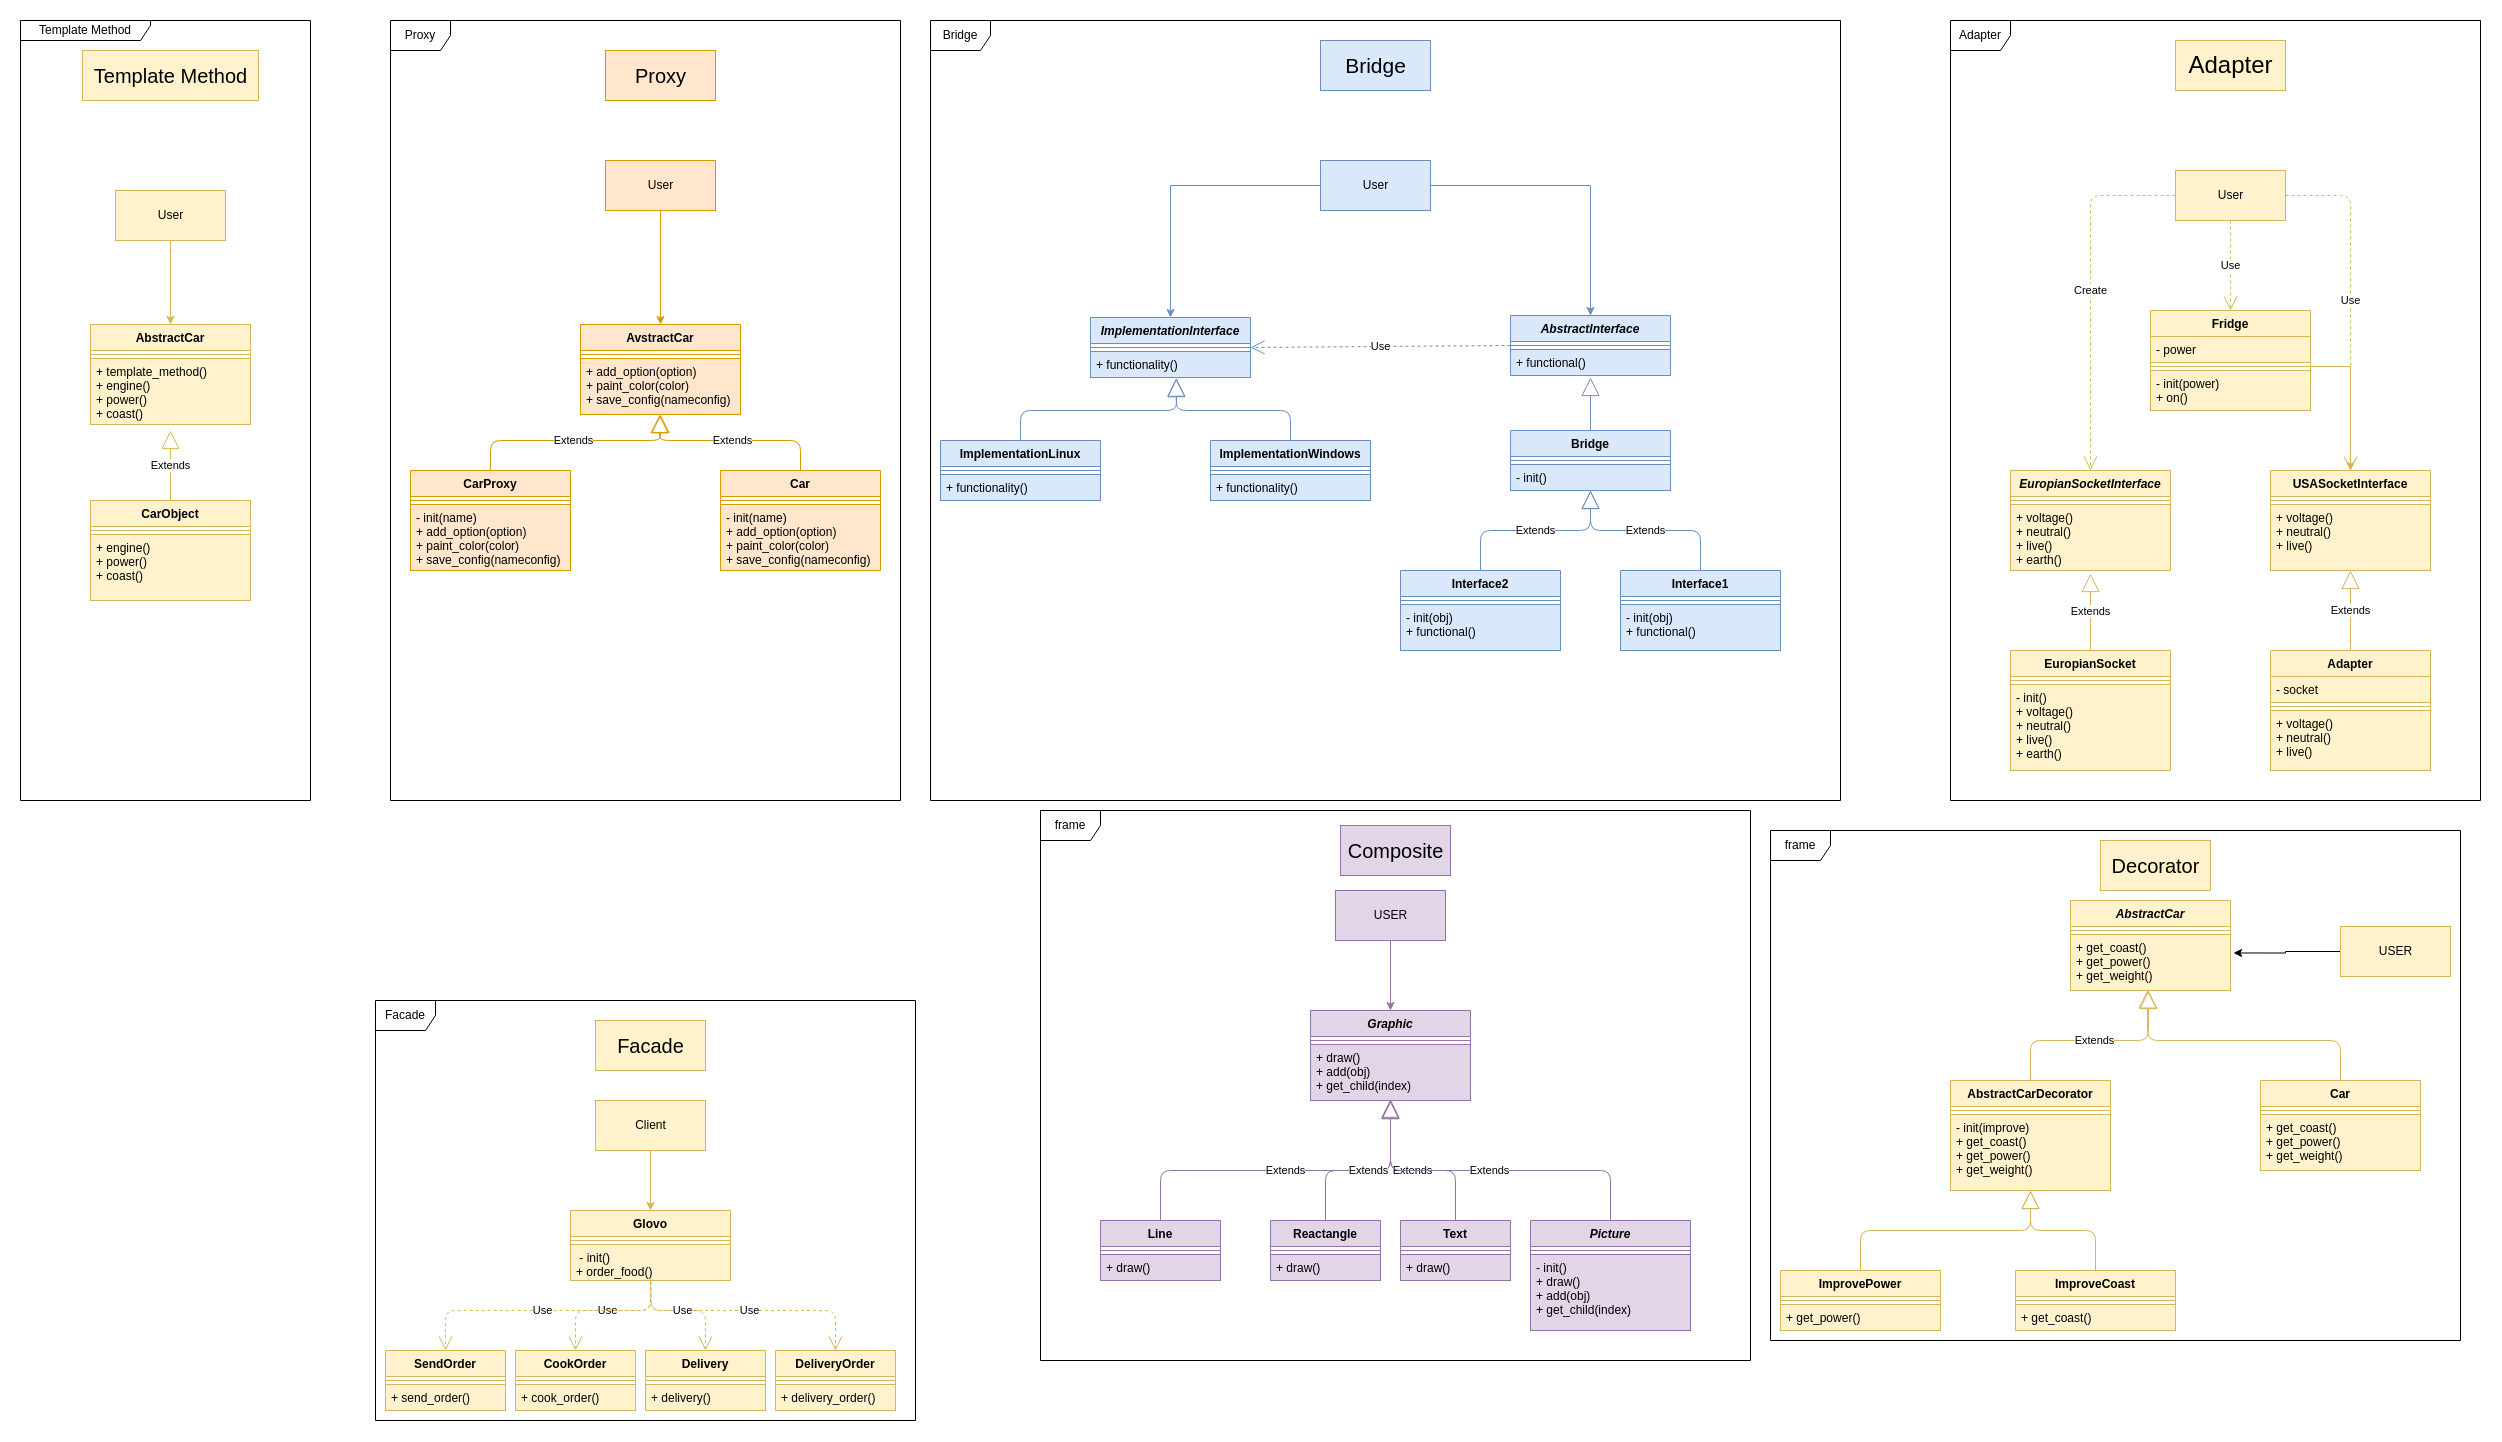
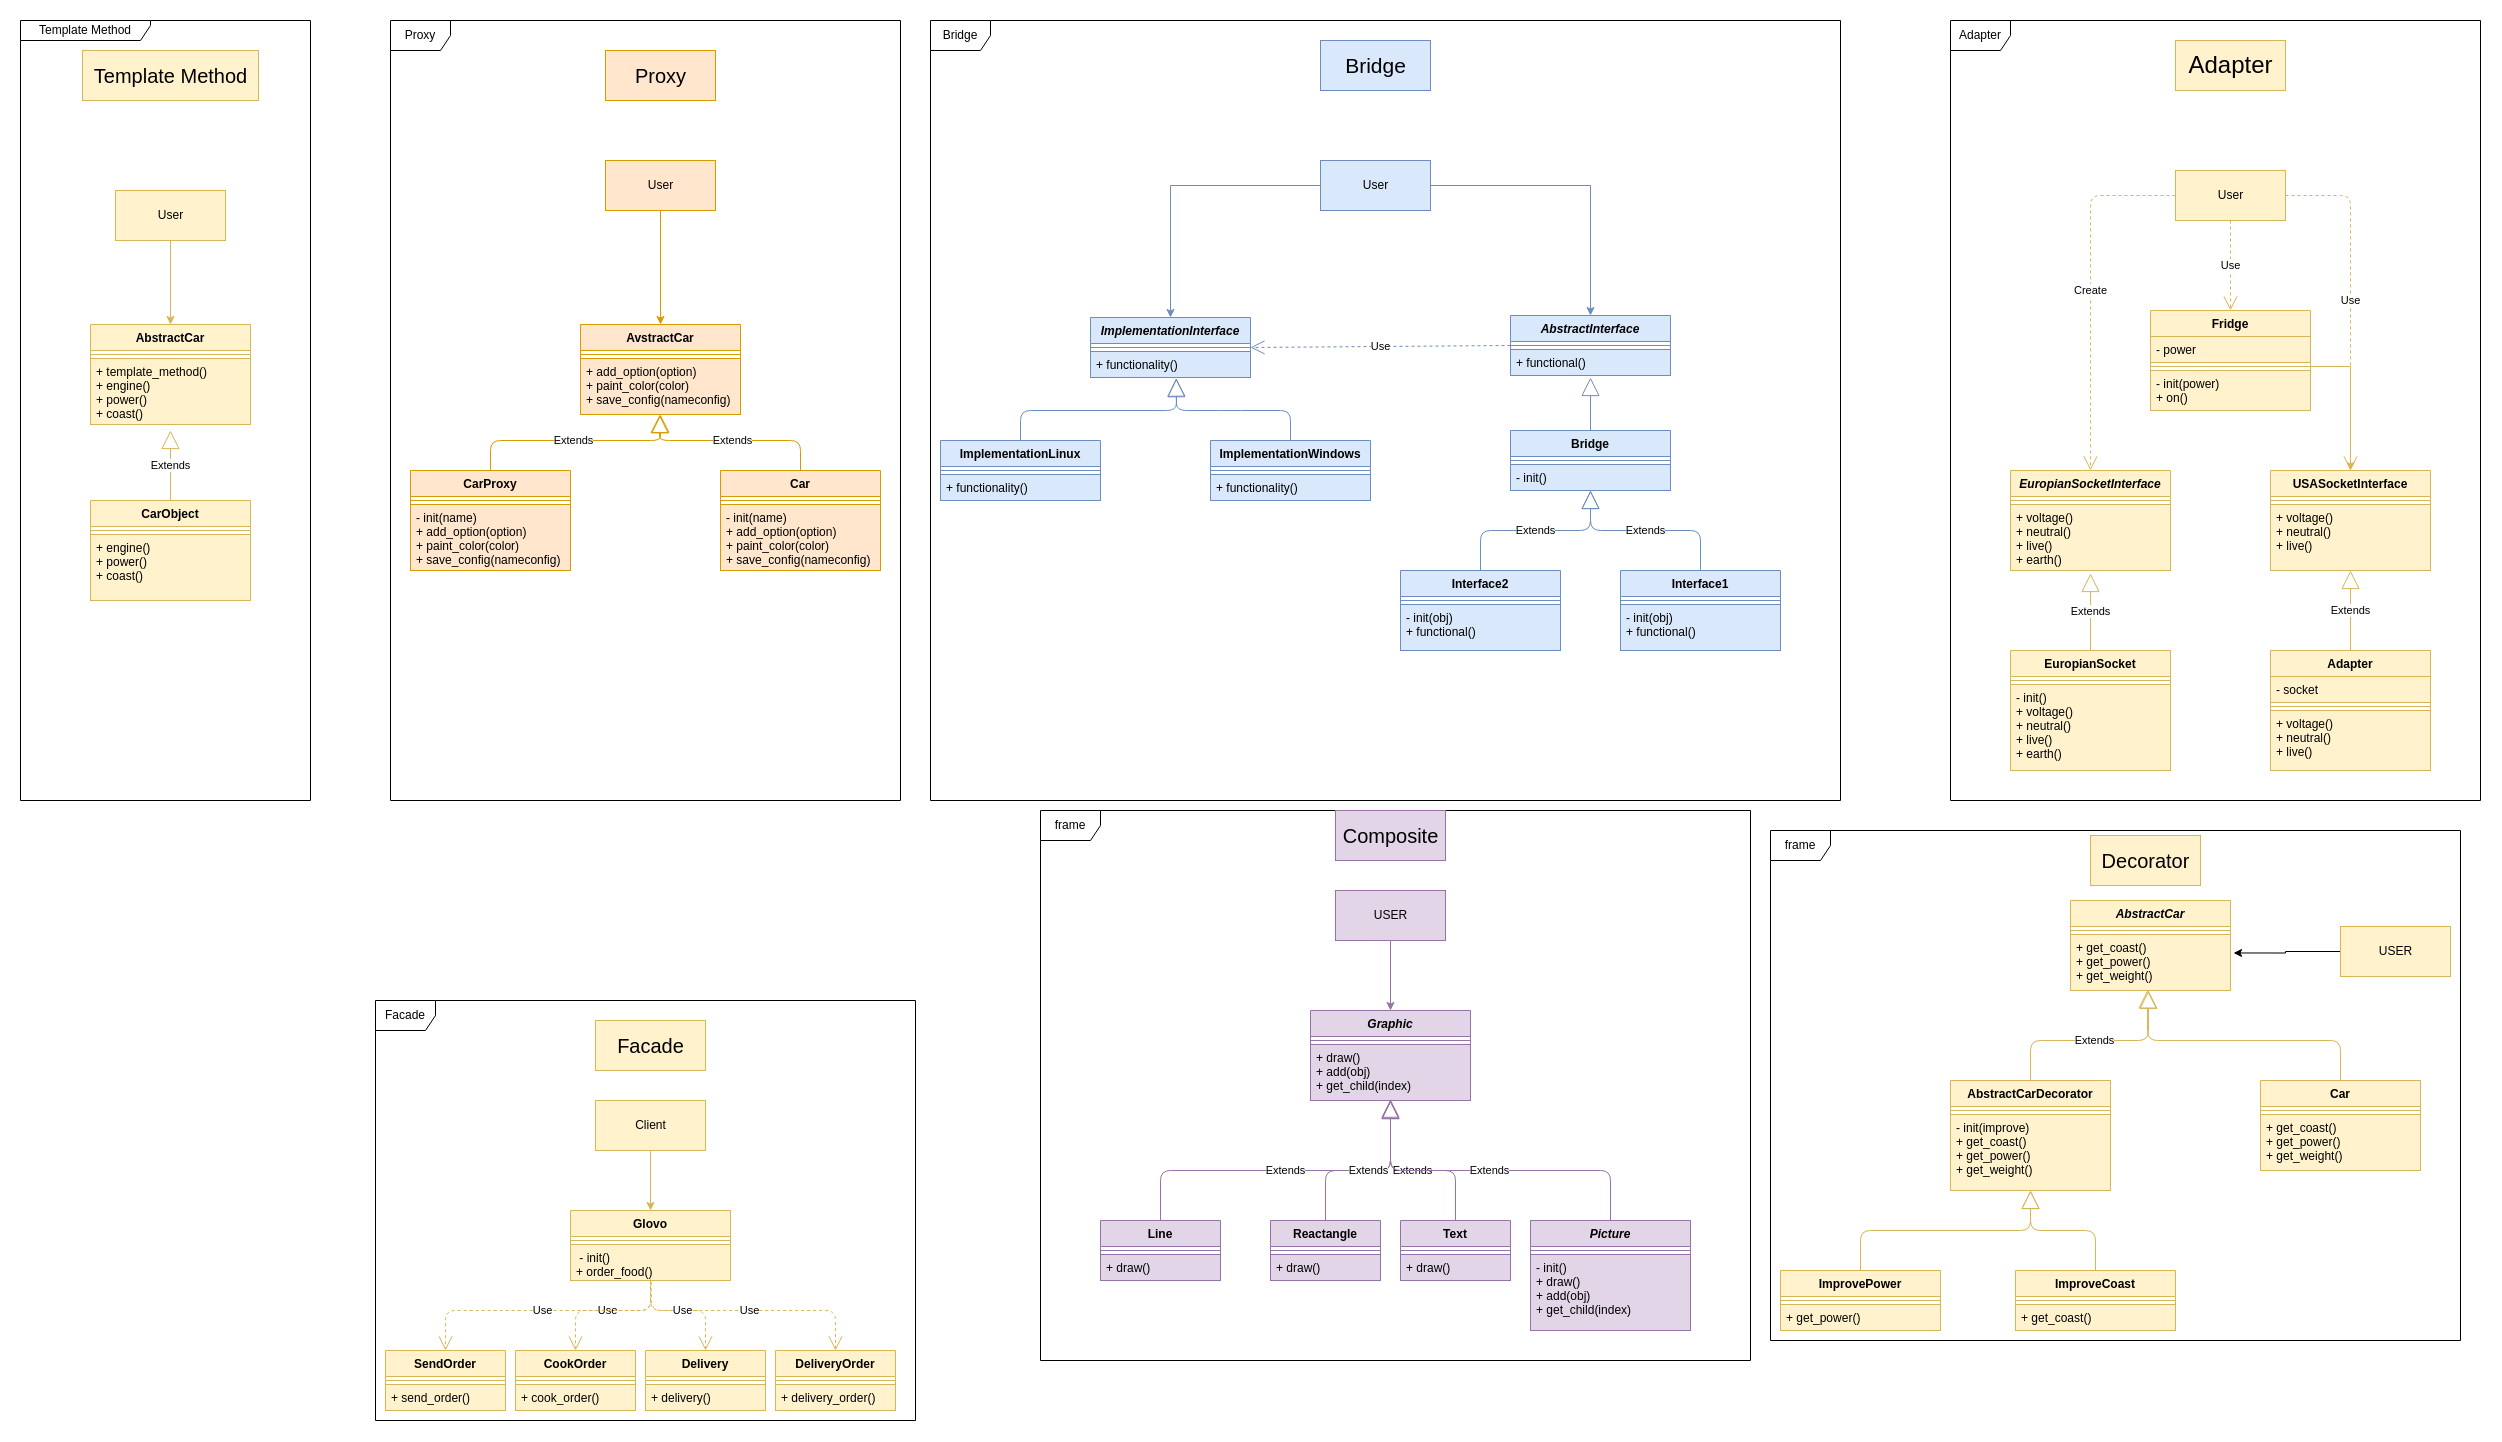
node "Composite": moved (1396, 851) -> (1391, 836)
node "Decorator": moved (2156, 866) -> (2146, 861)
